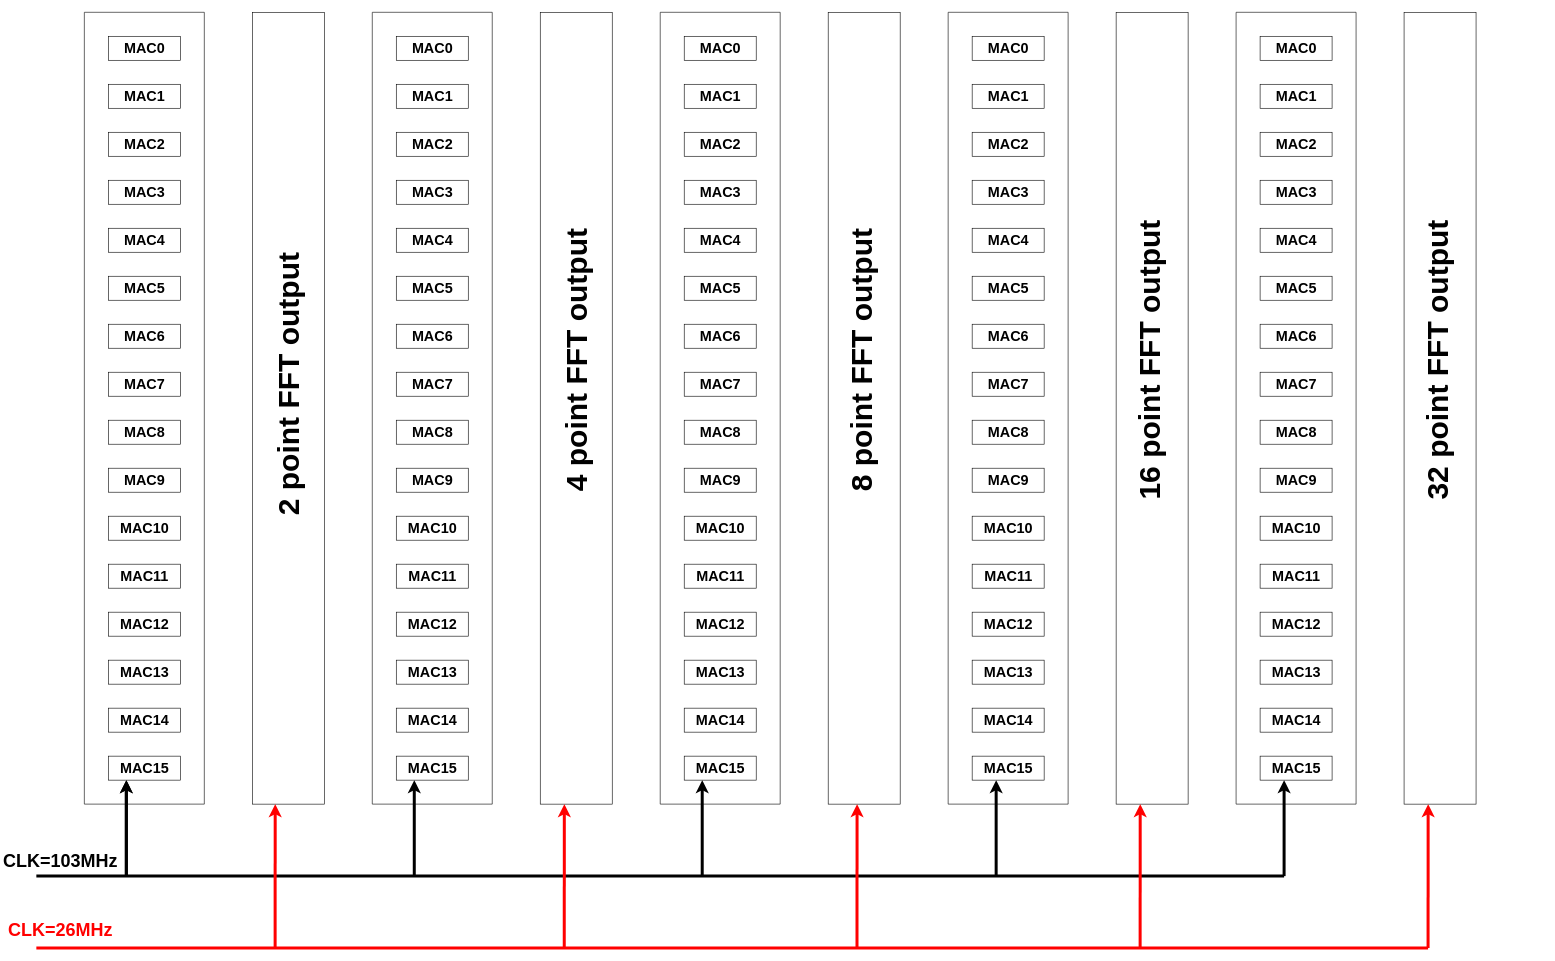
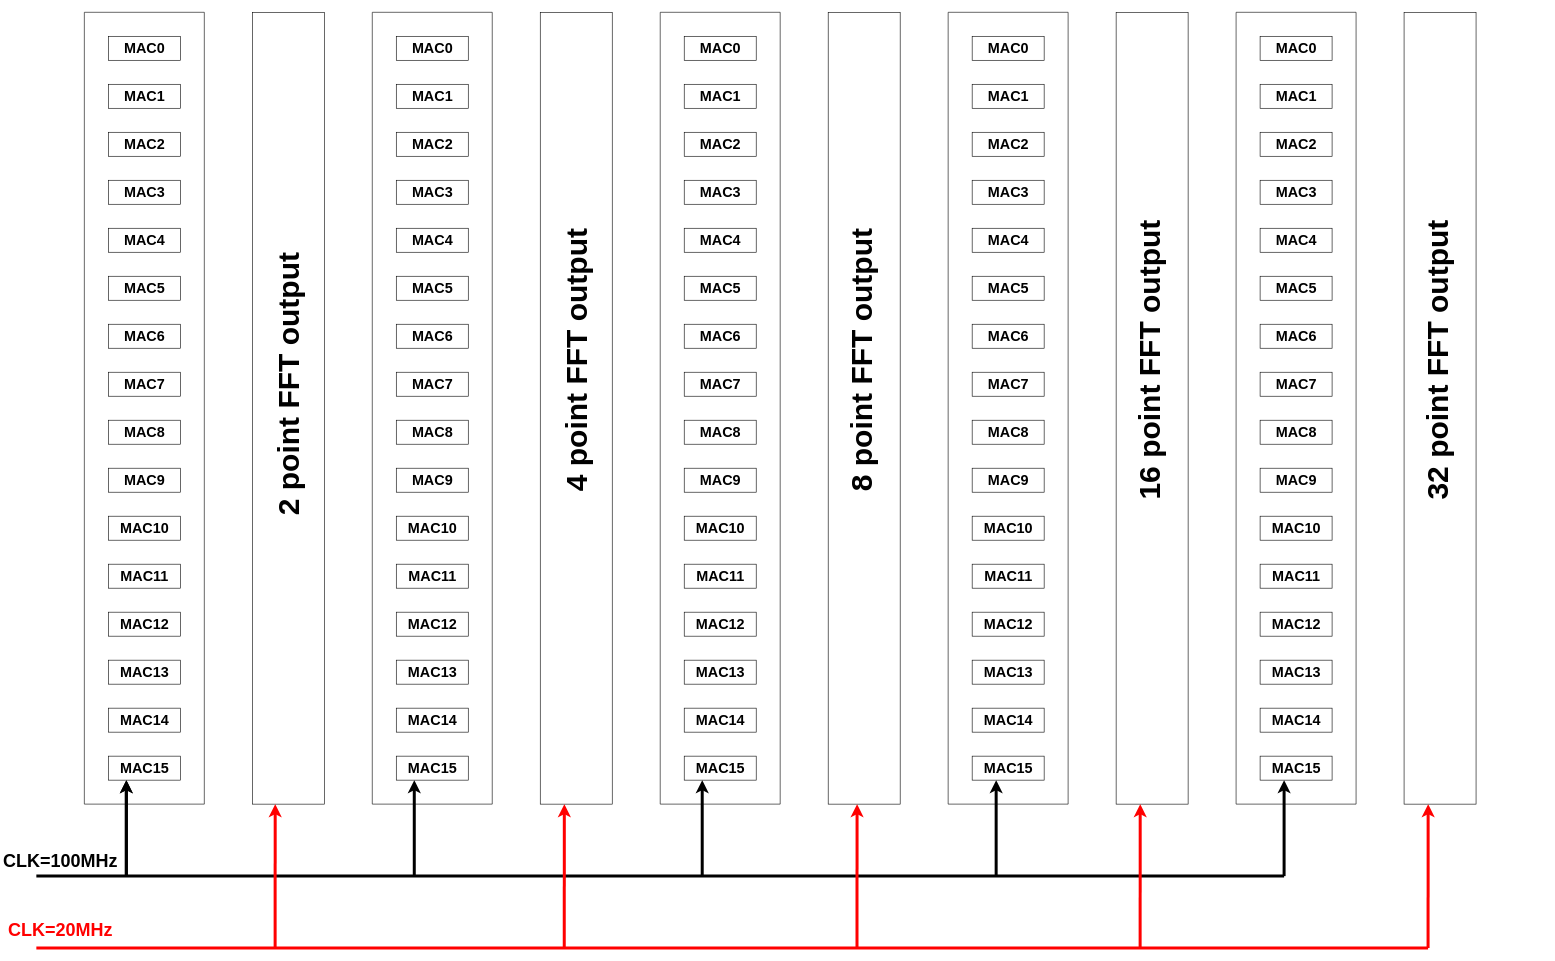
node "CLK=103MHz": label "CLK=103MHz" -> "CLK=100MHz"
node "CLK=26MHz": label "CLK=26MHz" -> "CLK=20MHz"
